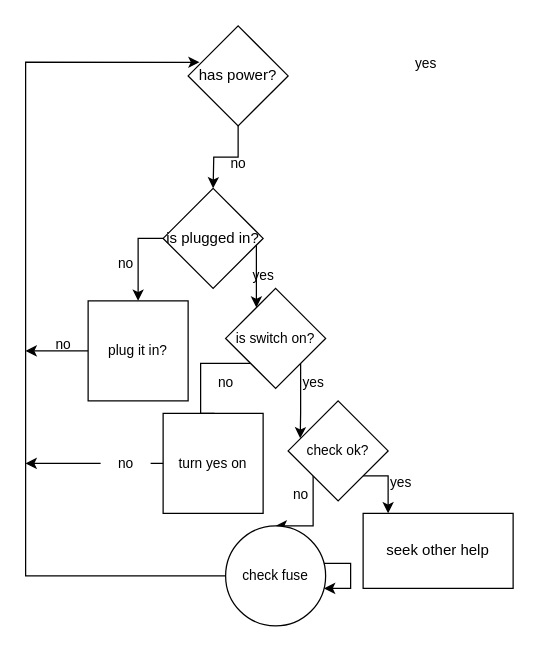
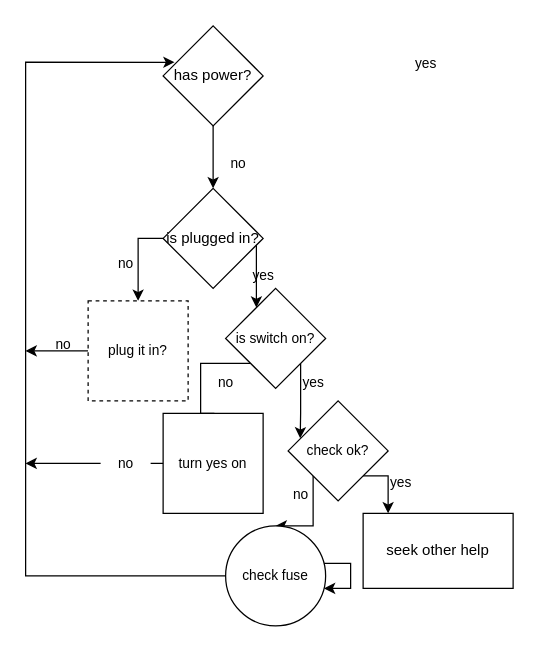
node "has power?": moved (238, 76) -> (213, 76)
node "plug it in?": style solid -> dashed
